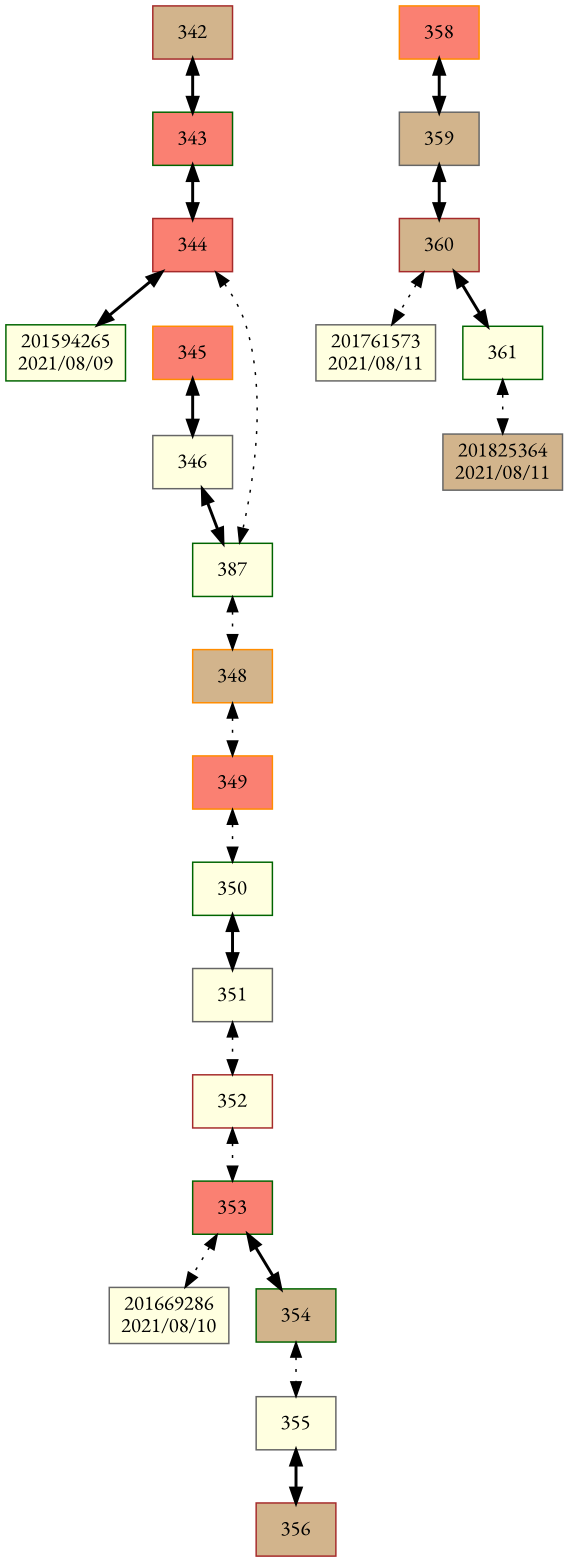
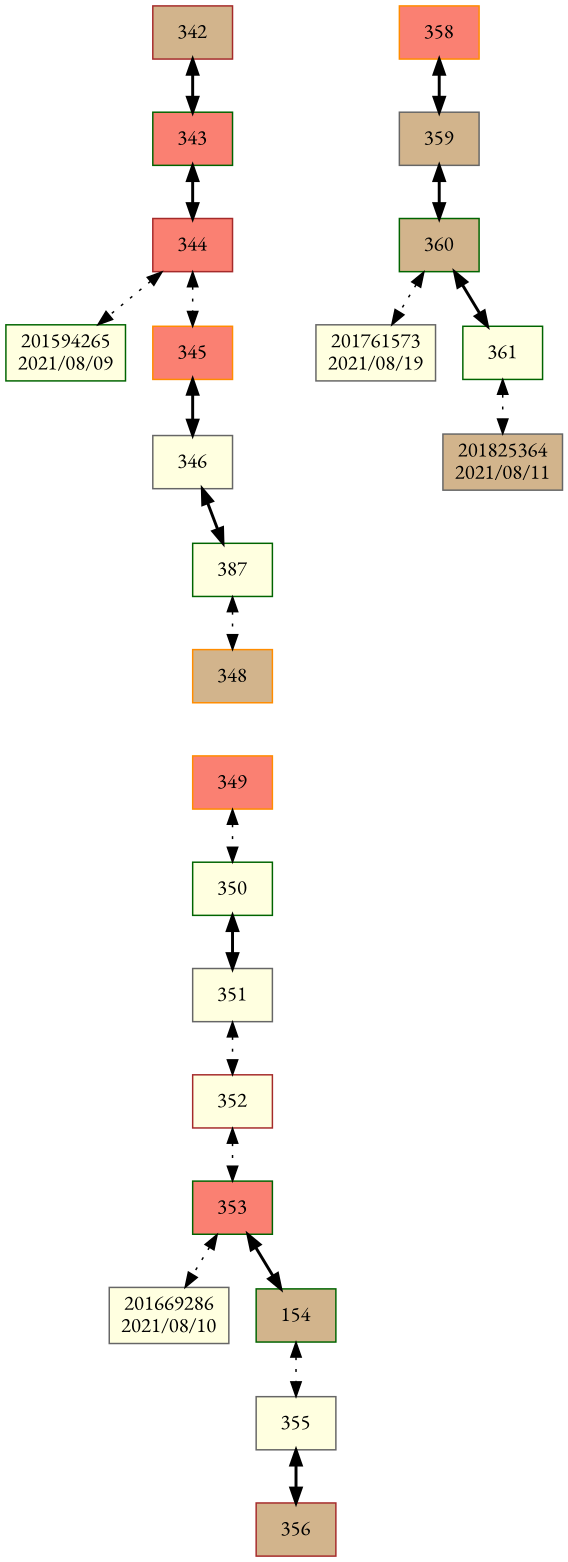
node "360": color brown -> darkgreen
edge "344" -- "201594265 2021/08/09": style bold -> dotted
node "201761573 2021/08/11": label "201761573 2021/08/11" -> "201761573 2021/08/19"
edge "344" -- "387": now "344" -- "345"
edge "348" -- "349": removed
node "354": label "354" -> "154"
